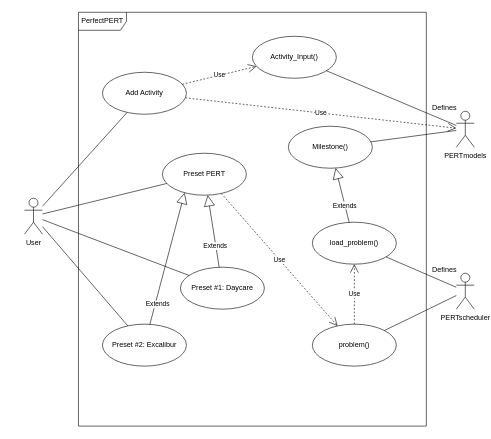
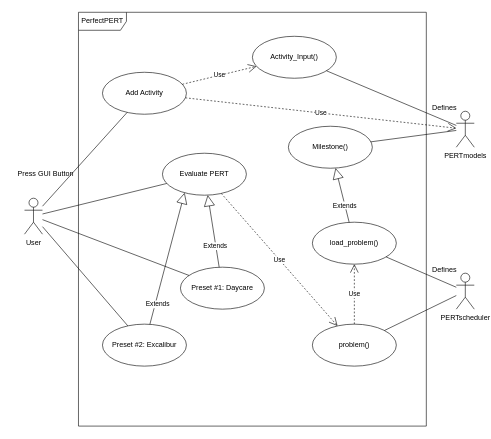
node "Press GUI Button": added
node "Preset PERT": label "Preset PERT" -> "Evaluate PERT"
